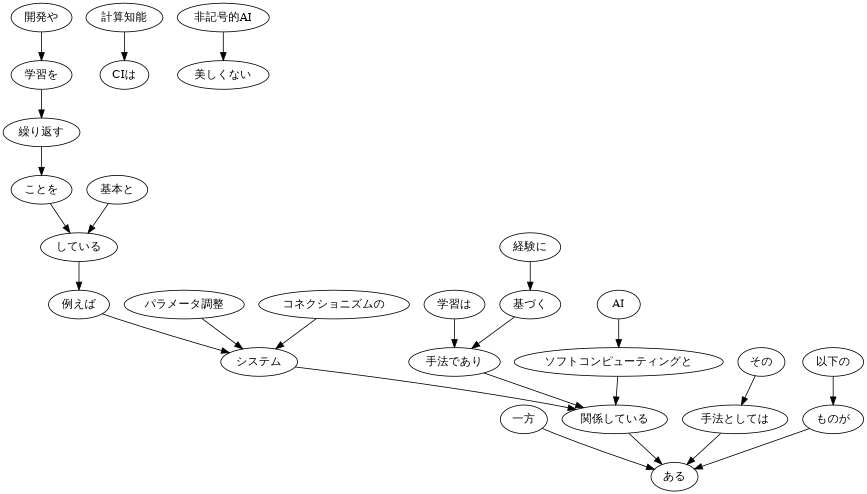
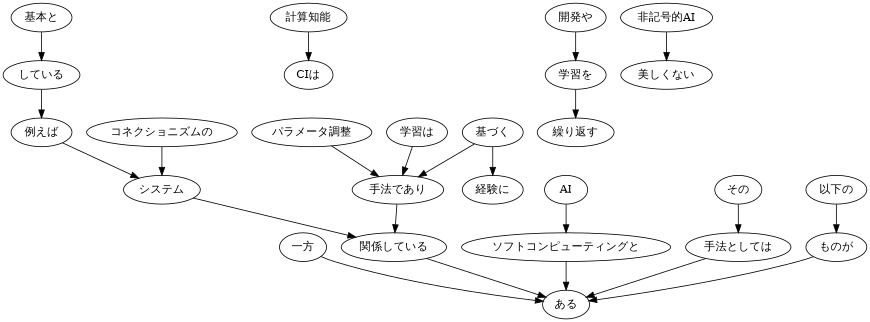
node "ことを": removed
edge "経験に" -> "基づく": reversed
edge "パラメータ調整" -> "システム": now "パラメータ調整" -> "手法であり"
edge "ソフトコンピューティングと" -> "関係している": now "ソフトコンピューティングと" -> "ある"
